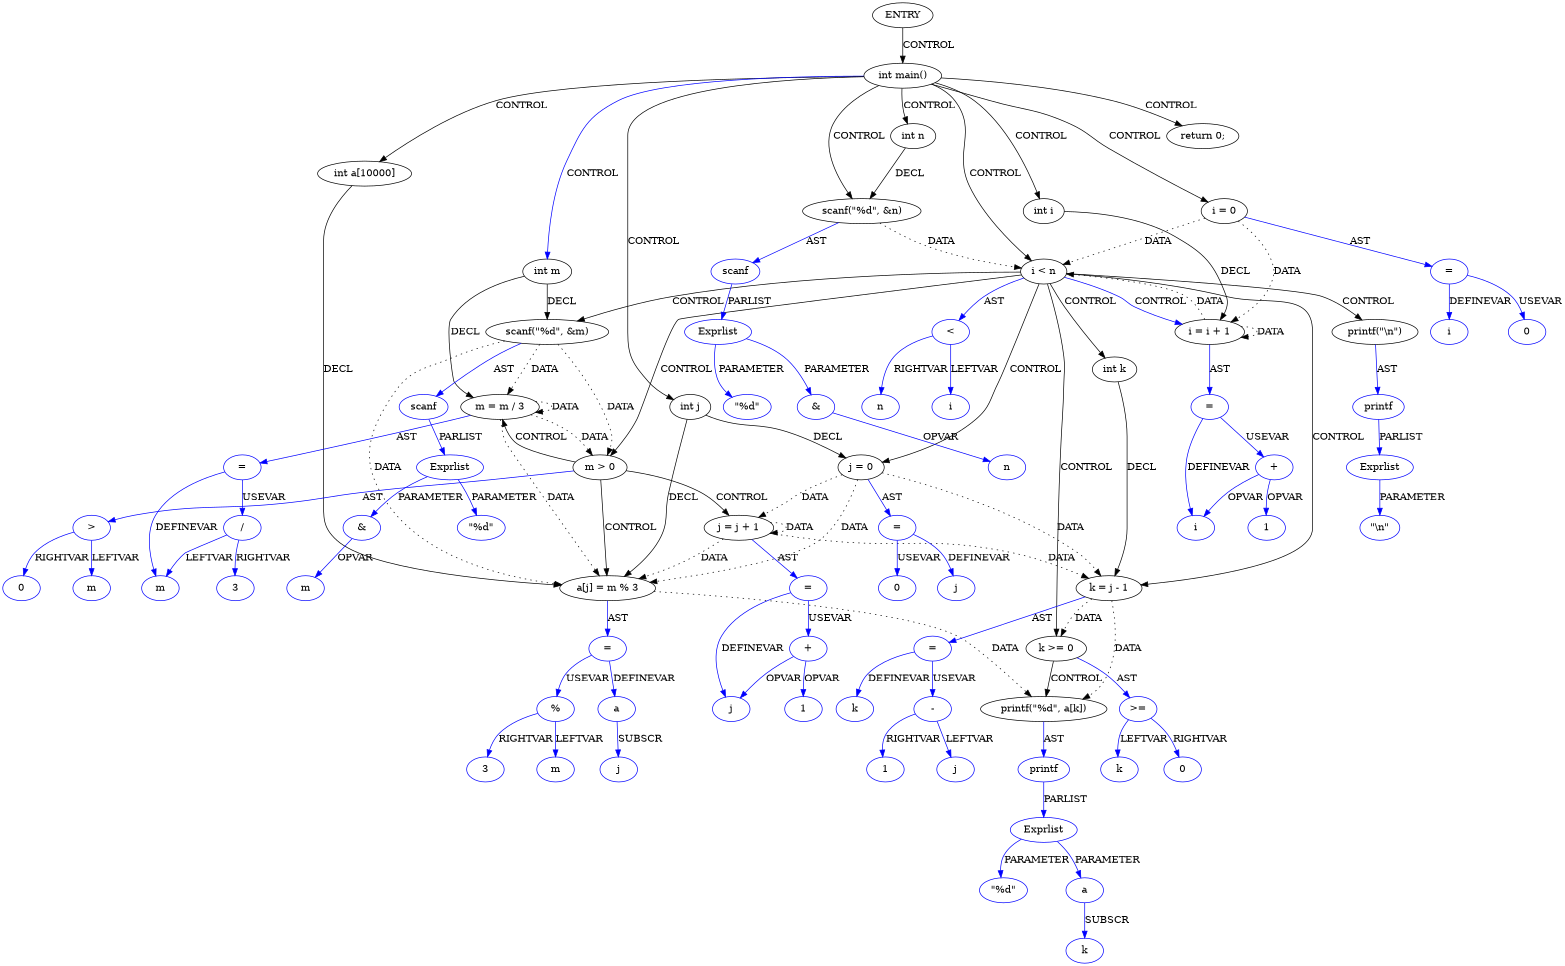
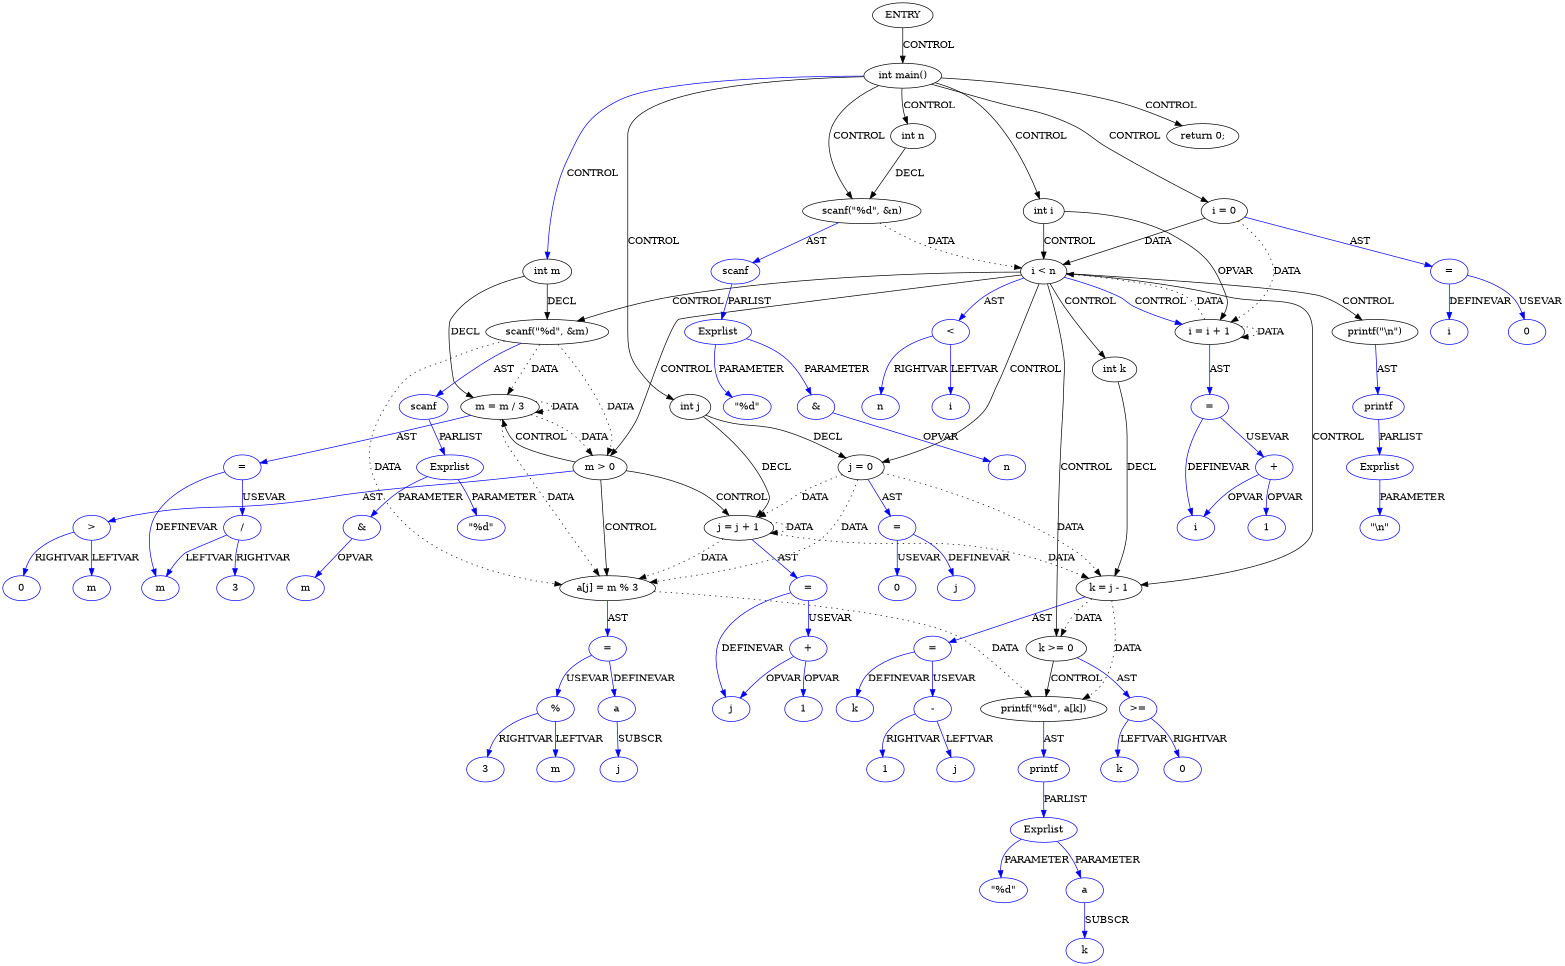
edge "int main()" -> "i < n": now "int i" -> "i < n"
node "int a[10000]": removed
edge "i = 0" -> "i < n": style dotted -> solid
edge "int i" -> "i = i + 1": label "DECL" -> "OPVAR"
edge "int j" -> "a[j] = m % 3": now "int j" -> "j = j + 1"
